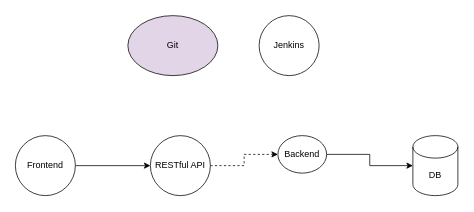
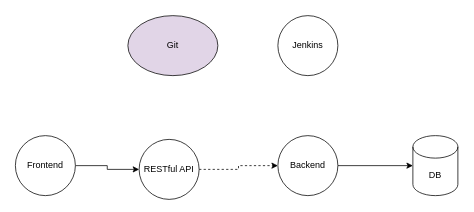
node "Jenkins": moved (289, 45) -> (308, 45)
node "Backend": size 49x38 -> 60x60
node "RESTful API": moved (180, 165) -> (169, 169)
